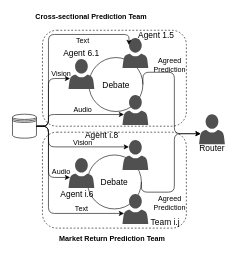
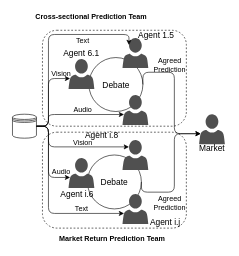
node "Router": label "Router" -> "Market"
node "Team i.j": label "Team i.j" -> "Agent i.j"
